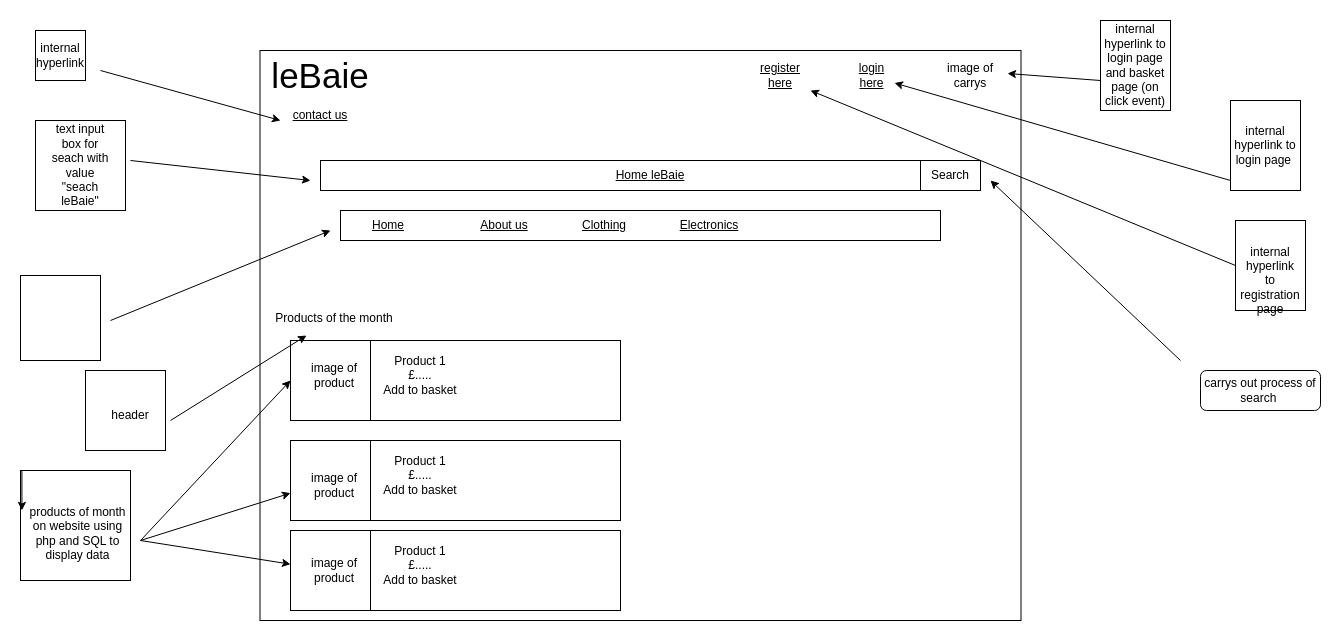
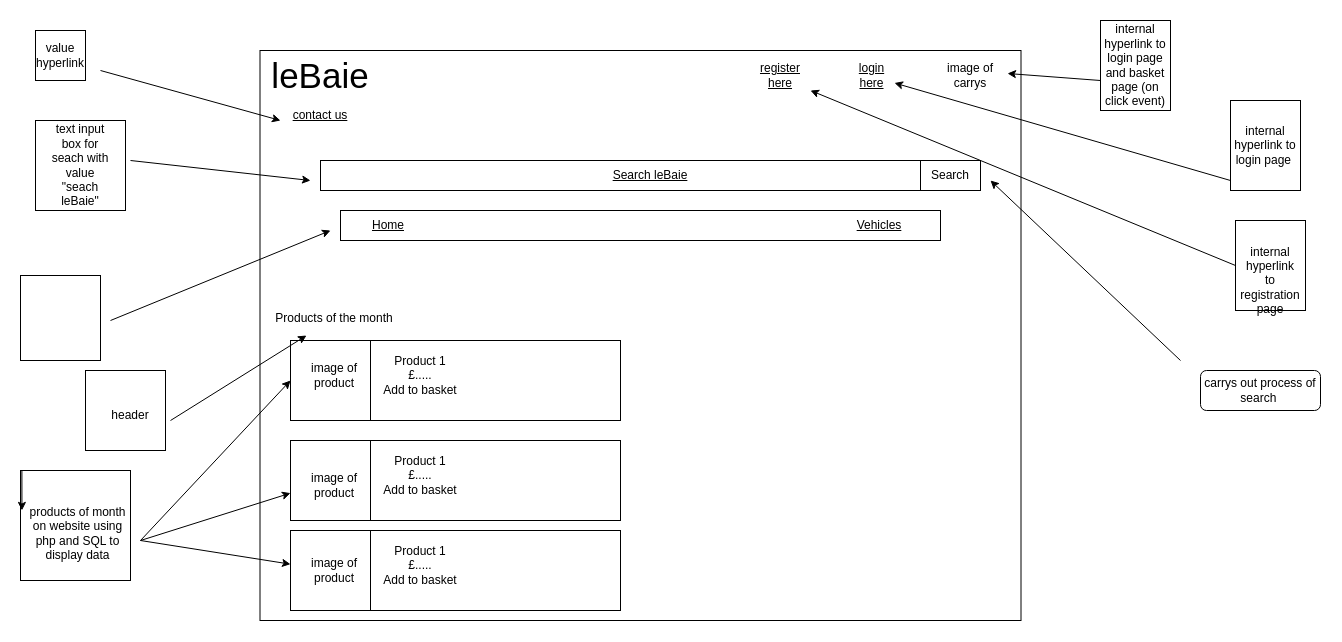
node "internal hyperlink": label "internal hyperlink" -> "value hyperlink"
node "Home leBaie": label "Home leBaie" -> "Search leBaie"
node "About us": removed
node "Clothing": removed
node "Electronics": removed
node "Vehicles": added
